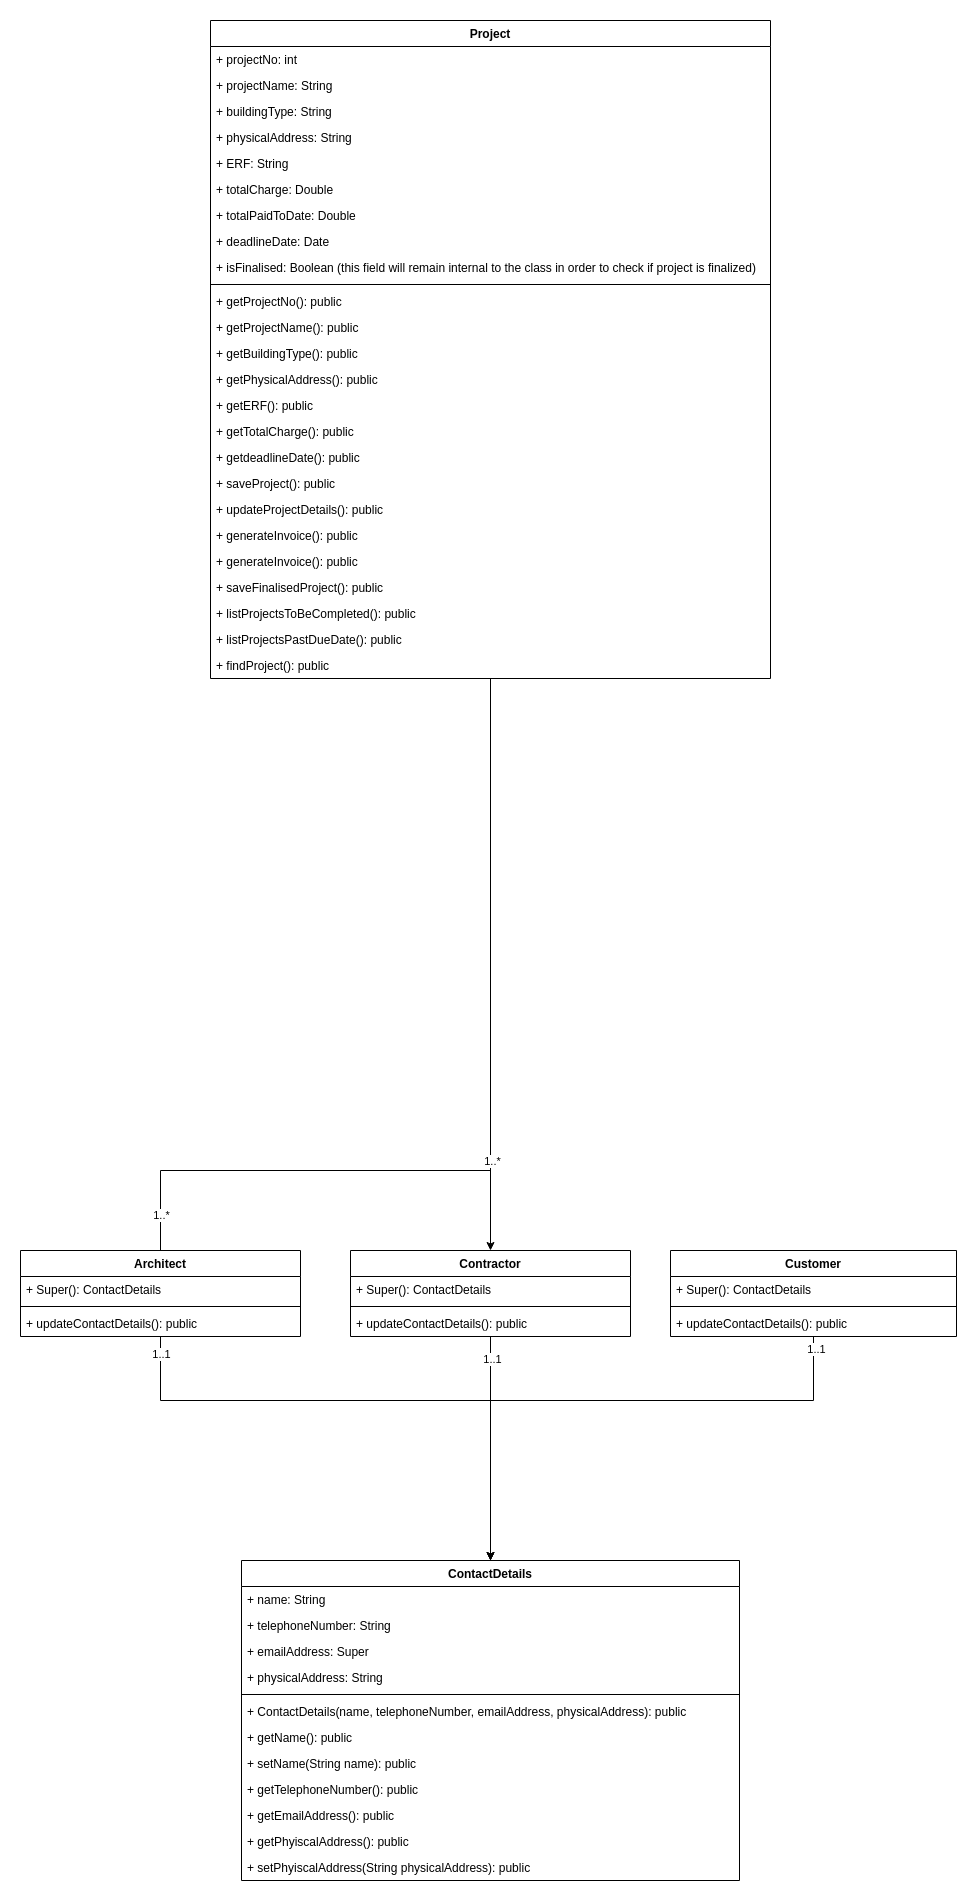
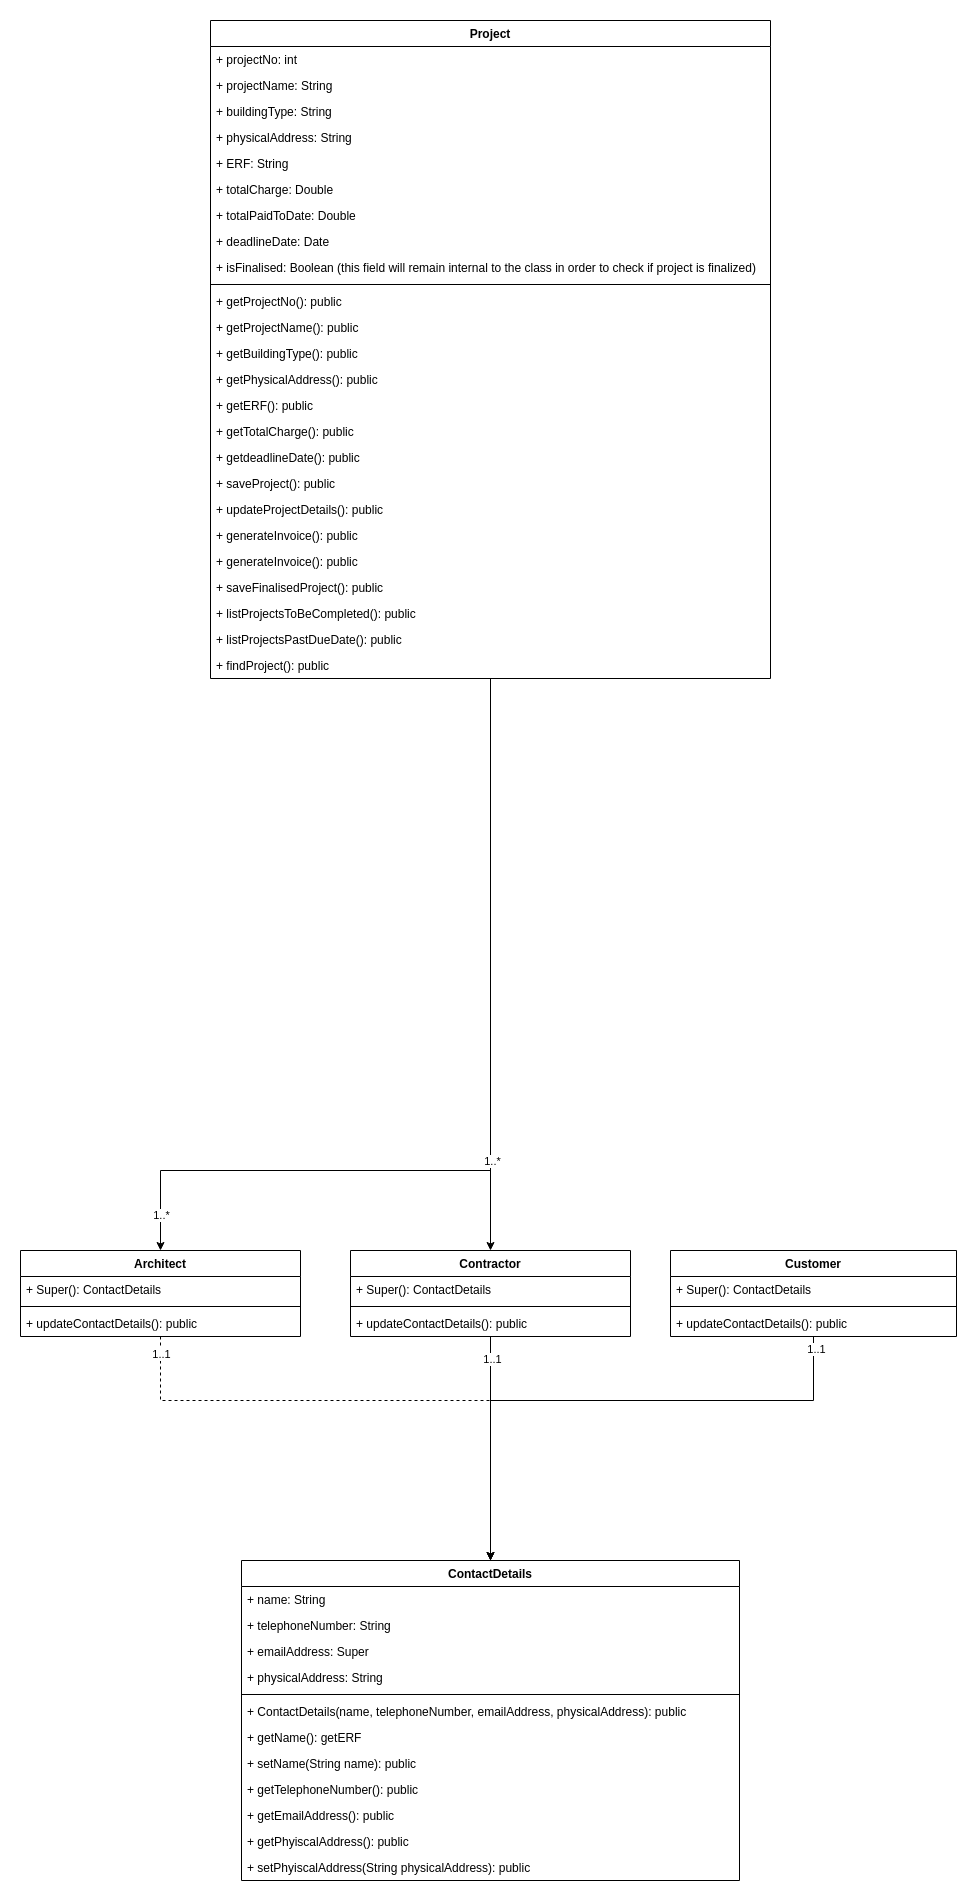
edge "Project" -- "Architect": arrowhead none -> classic
edge "Architect" -> "ContactDetails": style solid -> dashed
node "+ getName(): public": label "+ getName(): public" -> "+ getName(): getERF"
